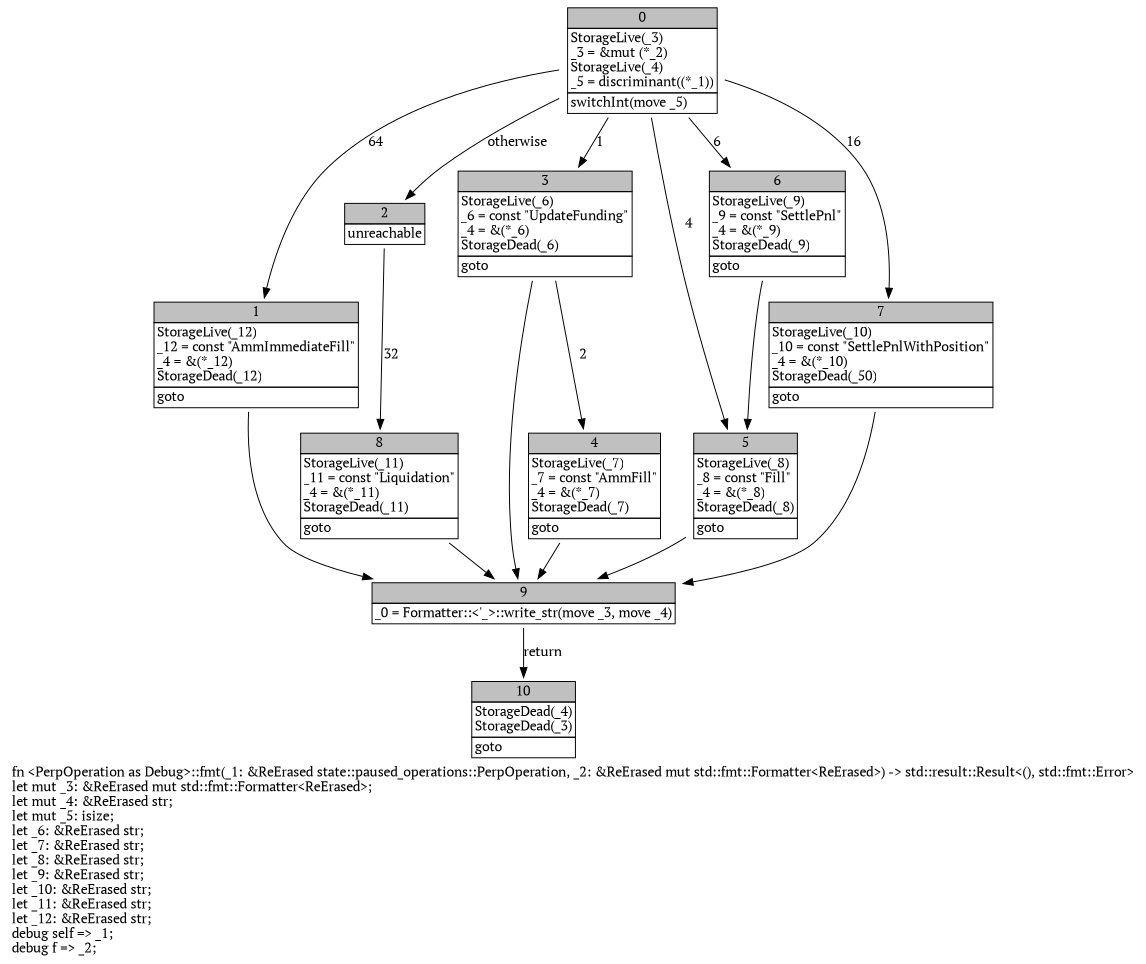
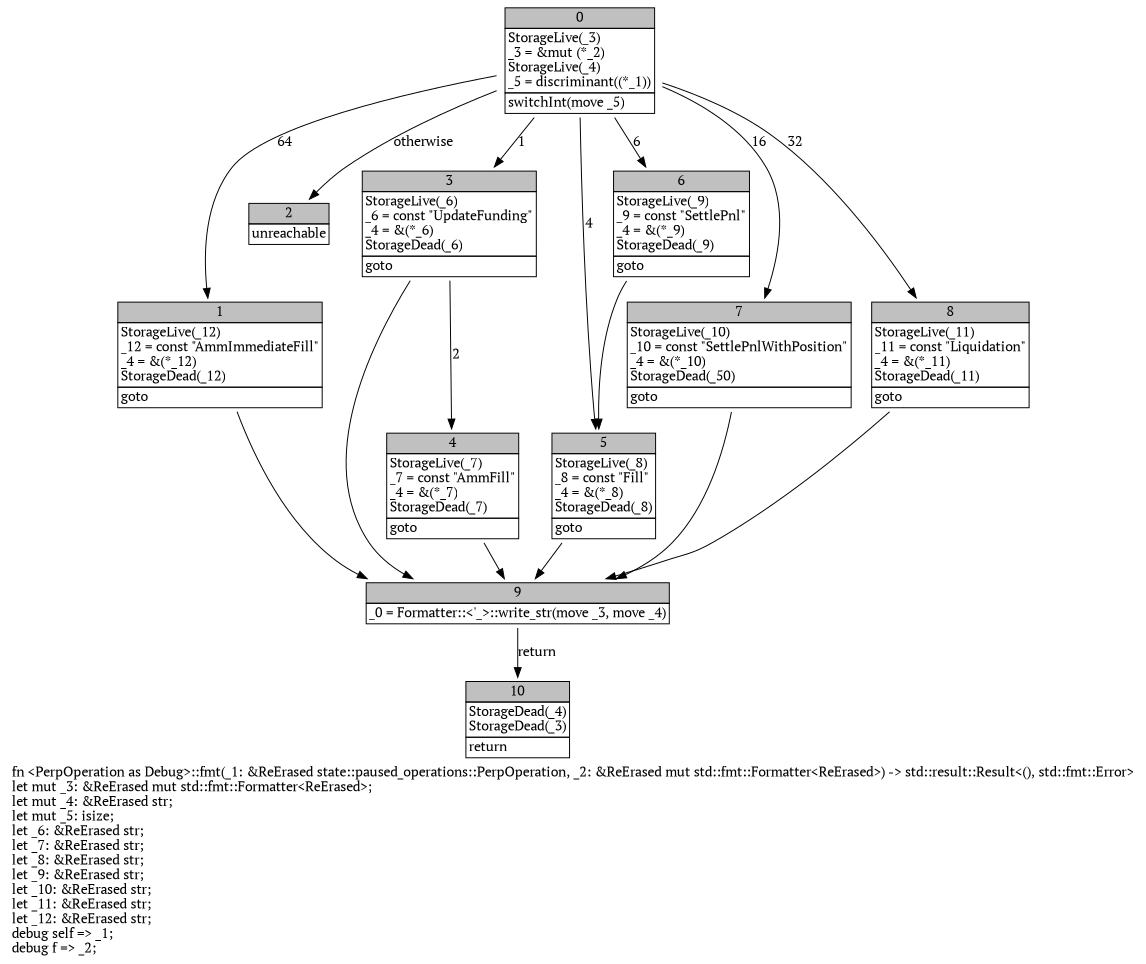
edge "2" -> "8": now "0" -> "8"
node "10": text "goto" -> "return"
